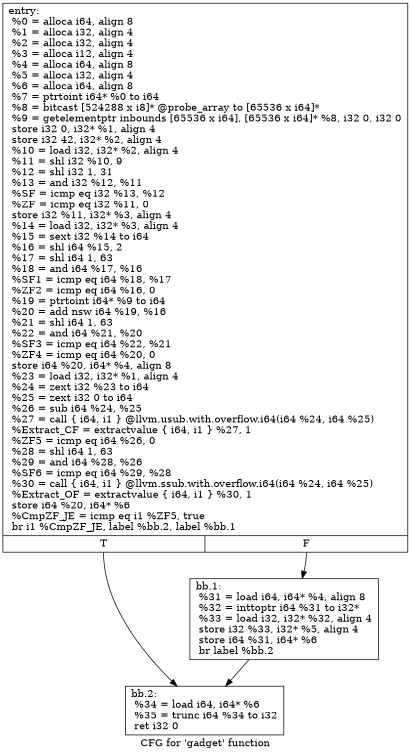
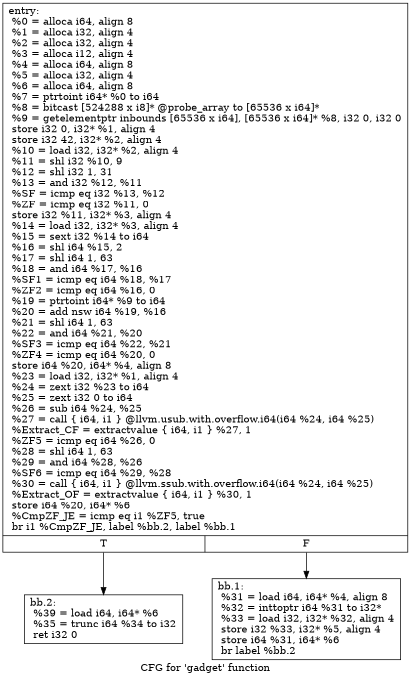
edge "bb.1:" -> "bb.2:": removed
node "bb.2:": text "%34 = load i64, i64* %6" -> "%39 = load i64, i64* %6"
